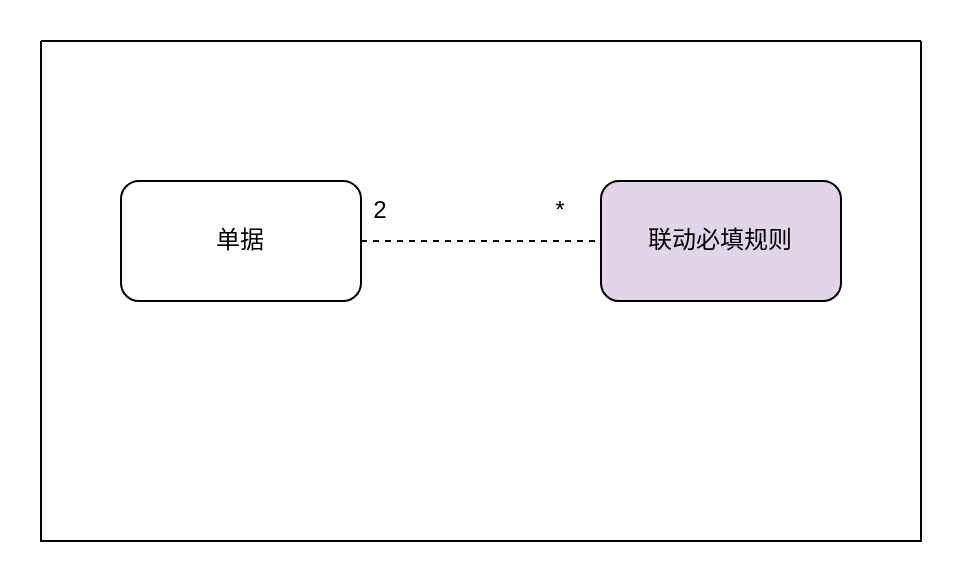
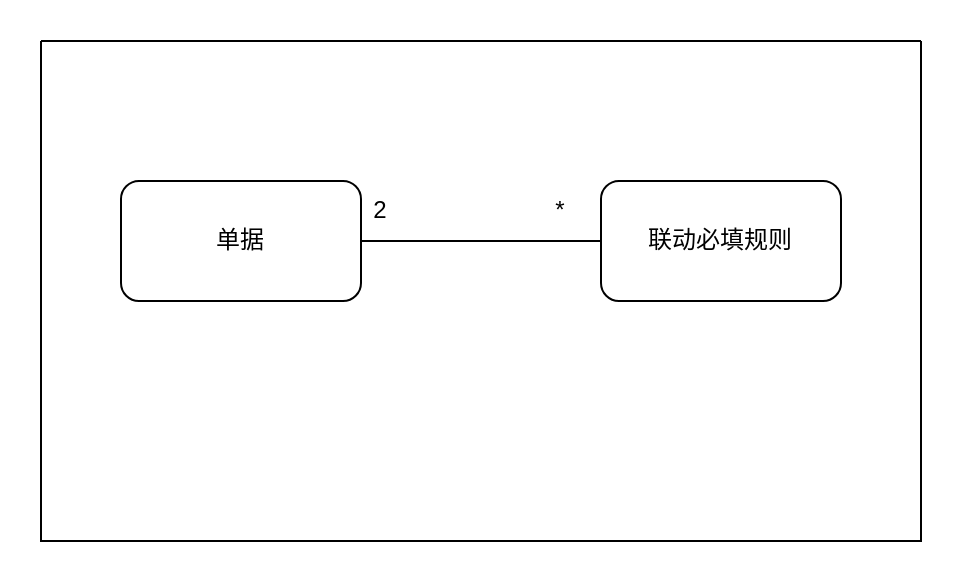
edge "单据" -- "联动必填规则": style dashed -> solid
node "联动必填规则": fillcolor #e1d5e7 -> #ffffff
